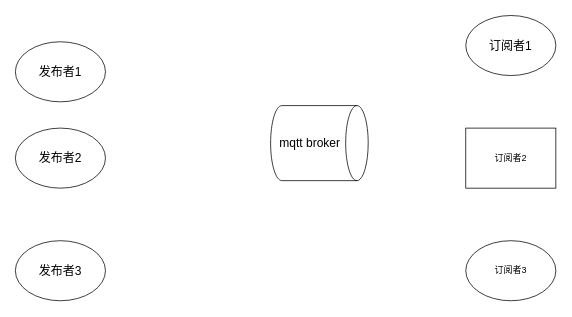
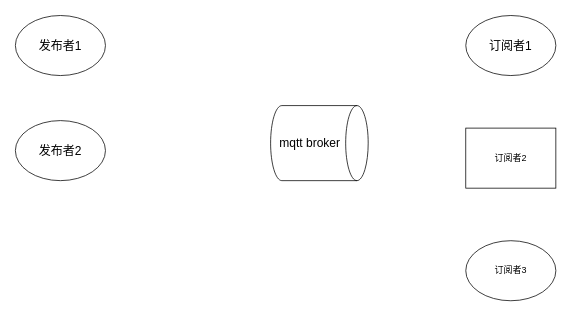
node "发布者1": moved (60, 72) -> (60, 45)
node "发布者2": moved (60, 158) -> (60, 150)
node "发布者3": removed
